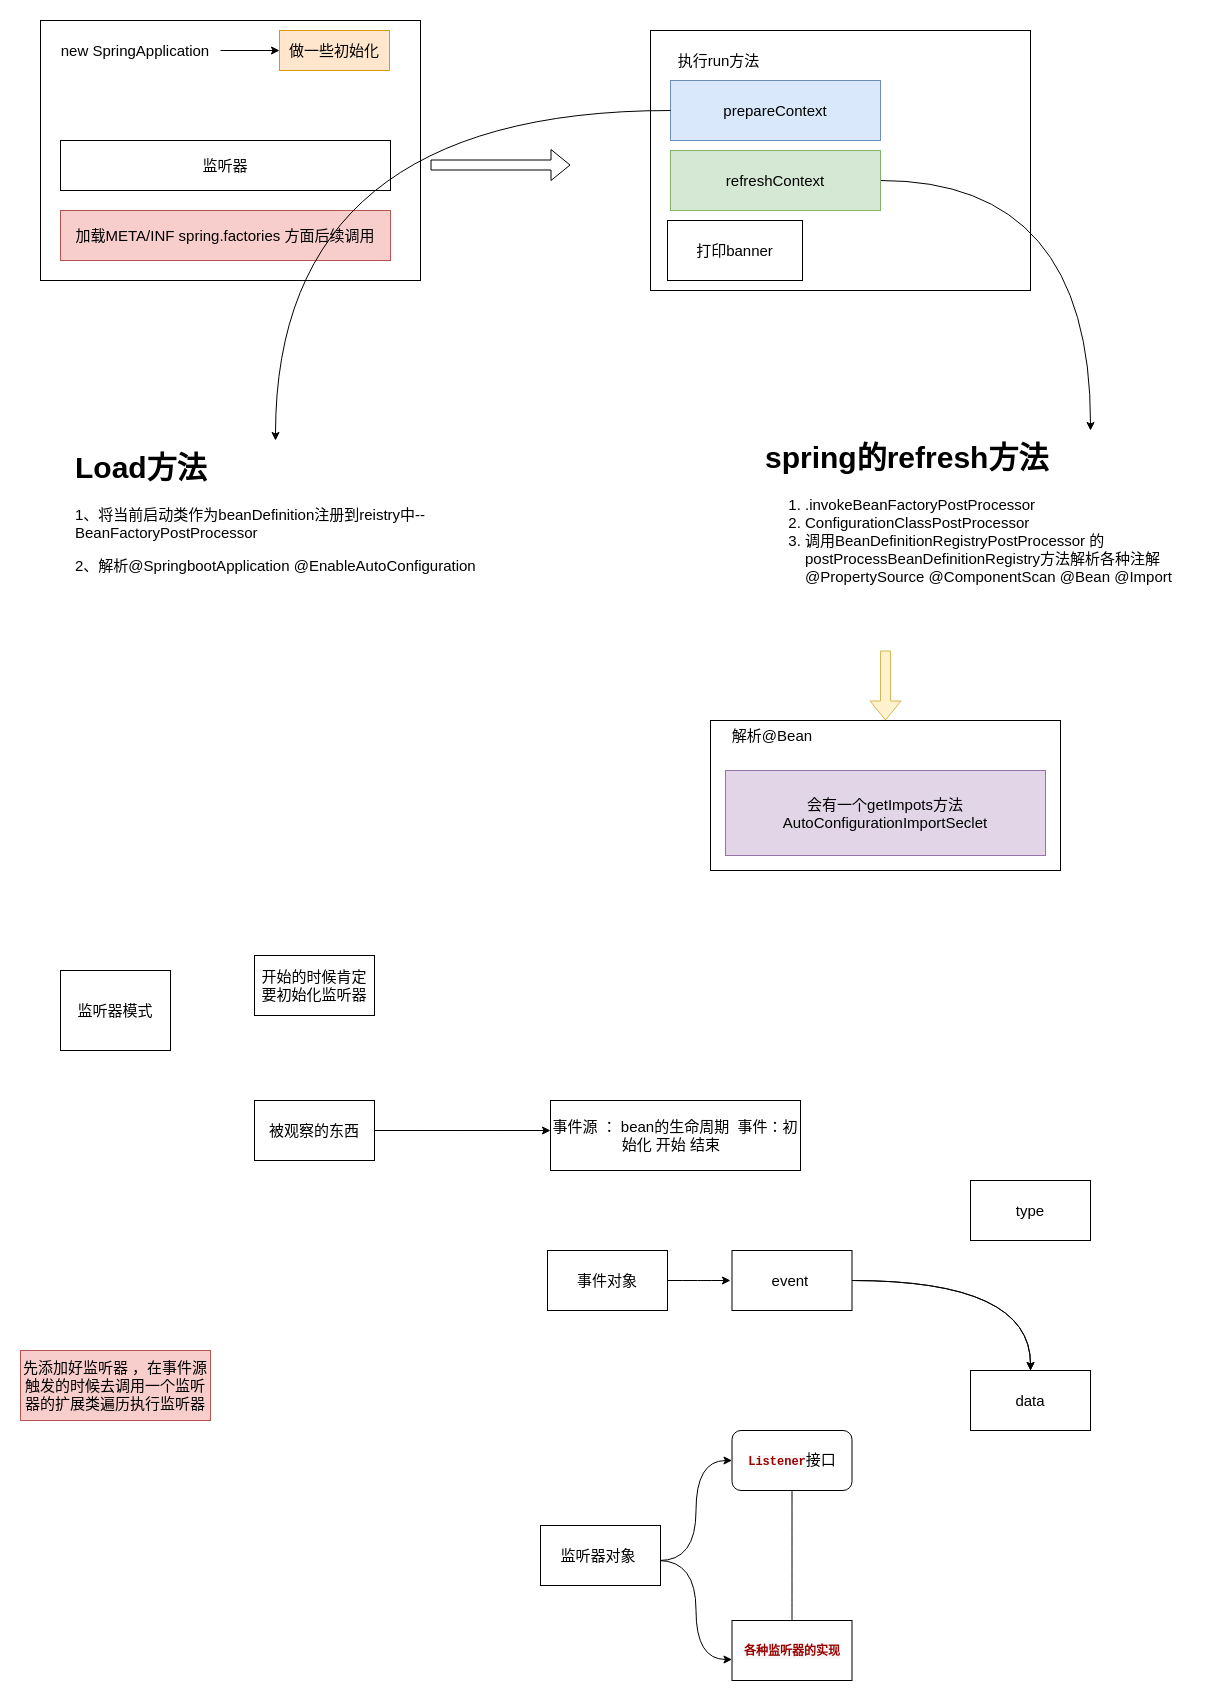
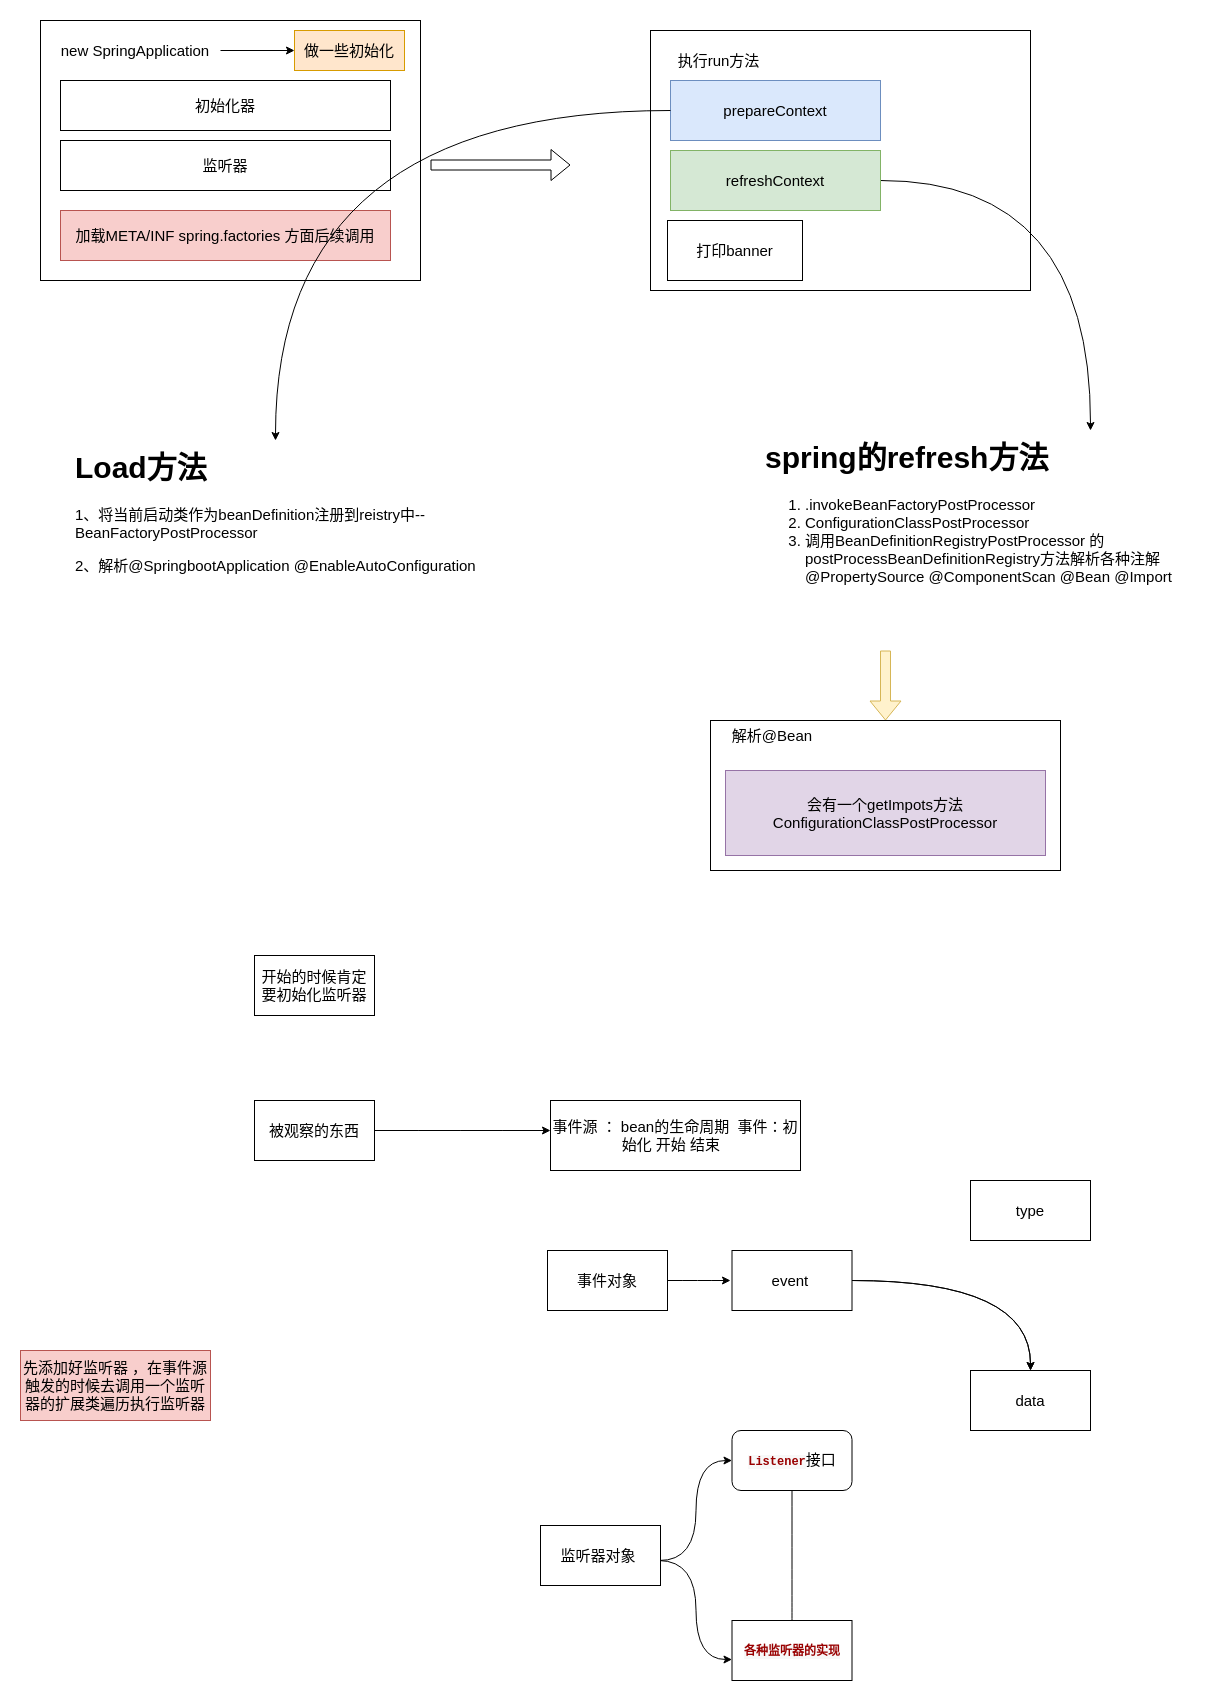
node "做一些初始化": moved (335, 51) -> (350, 51)
node "初始化器": added
node "会有一个getImpots方法 AutoConfigurationImportSeclet": label "会有一个getImpots方法 AutoConfigurationImportSeclet" -> "会有一个getImpots方法 ConfigurationClassPostProcessor"
node "监听器模式": removed
